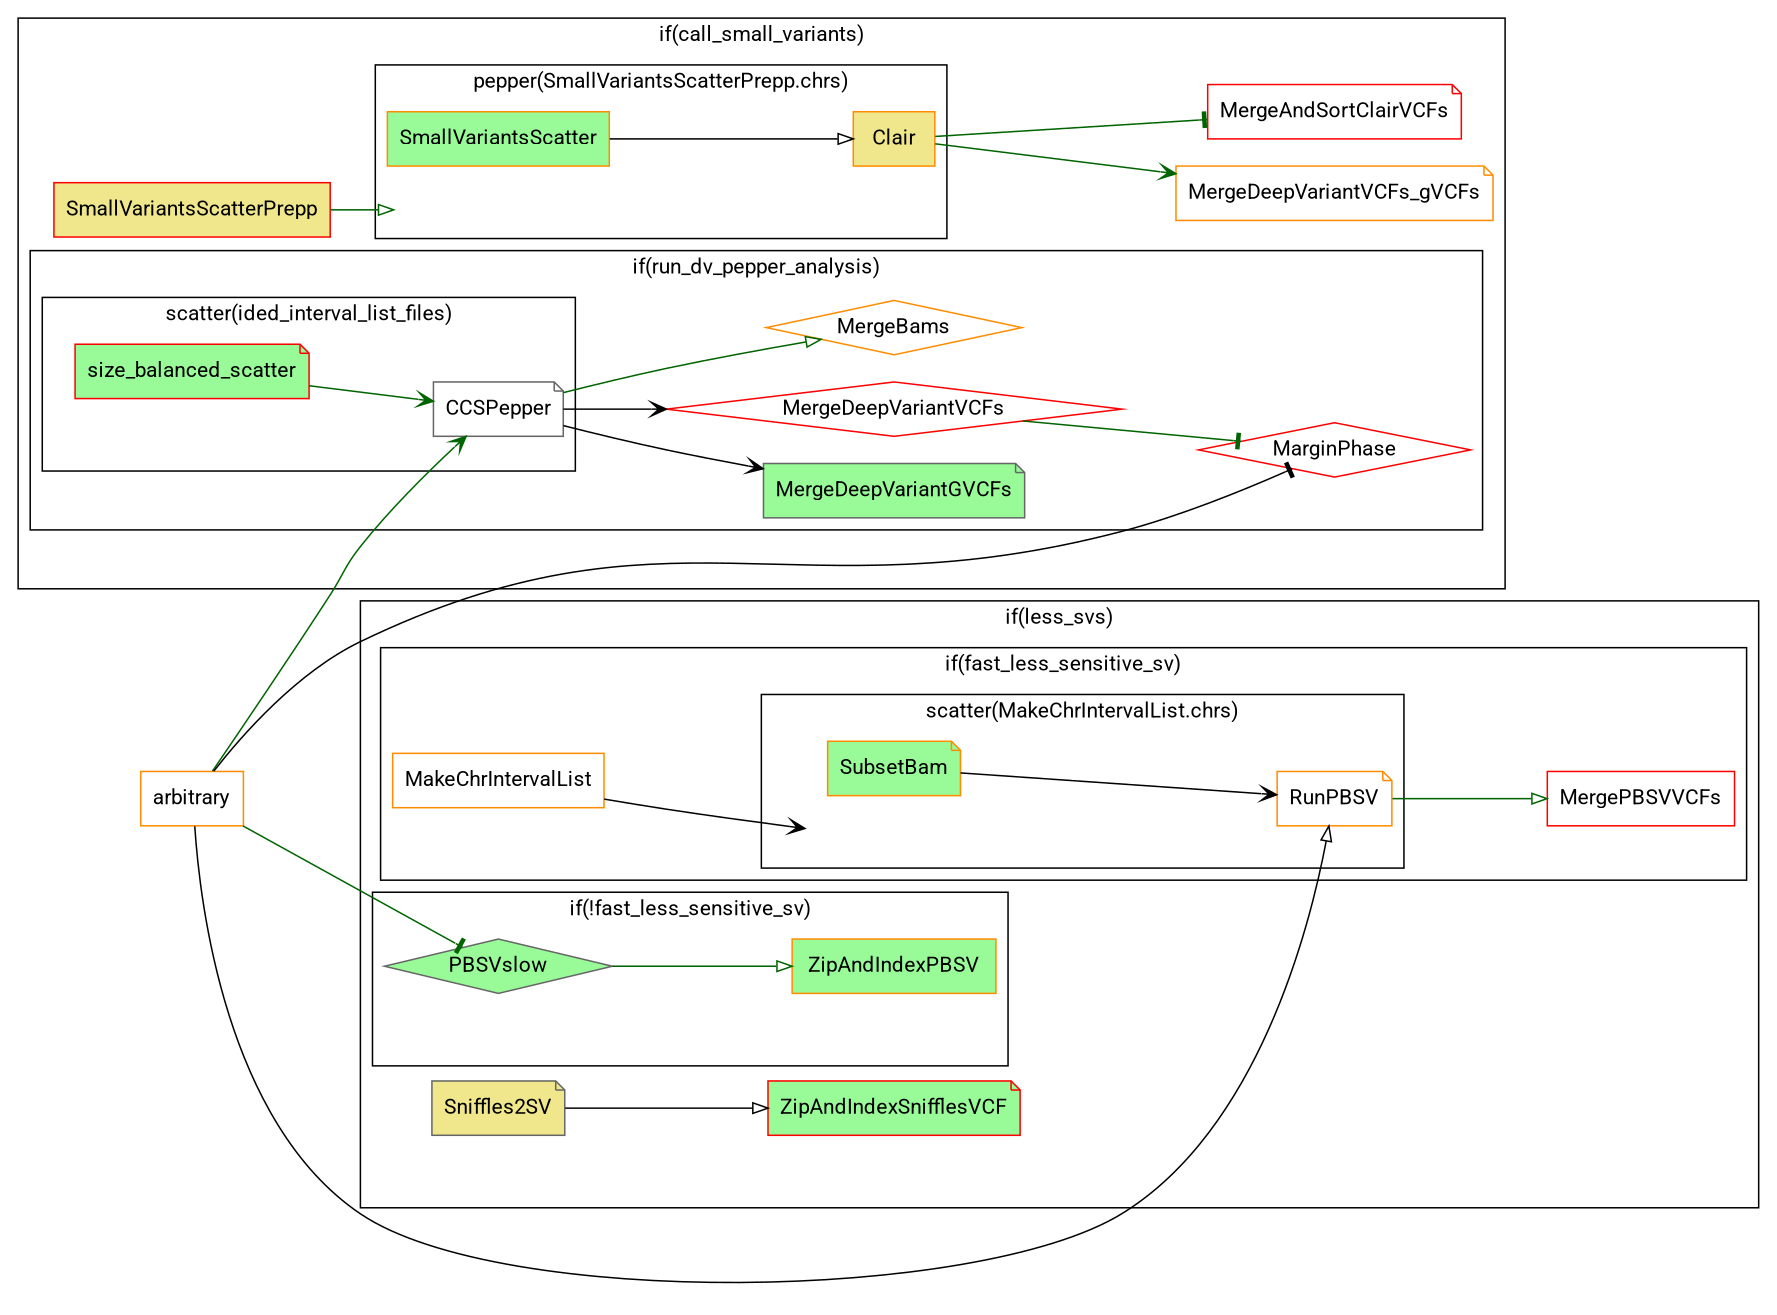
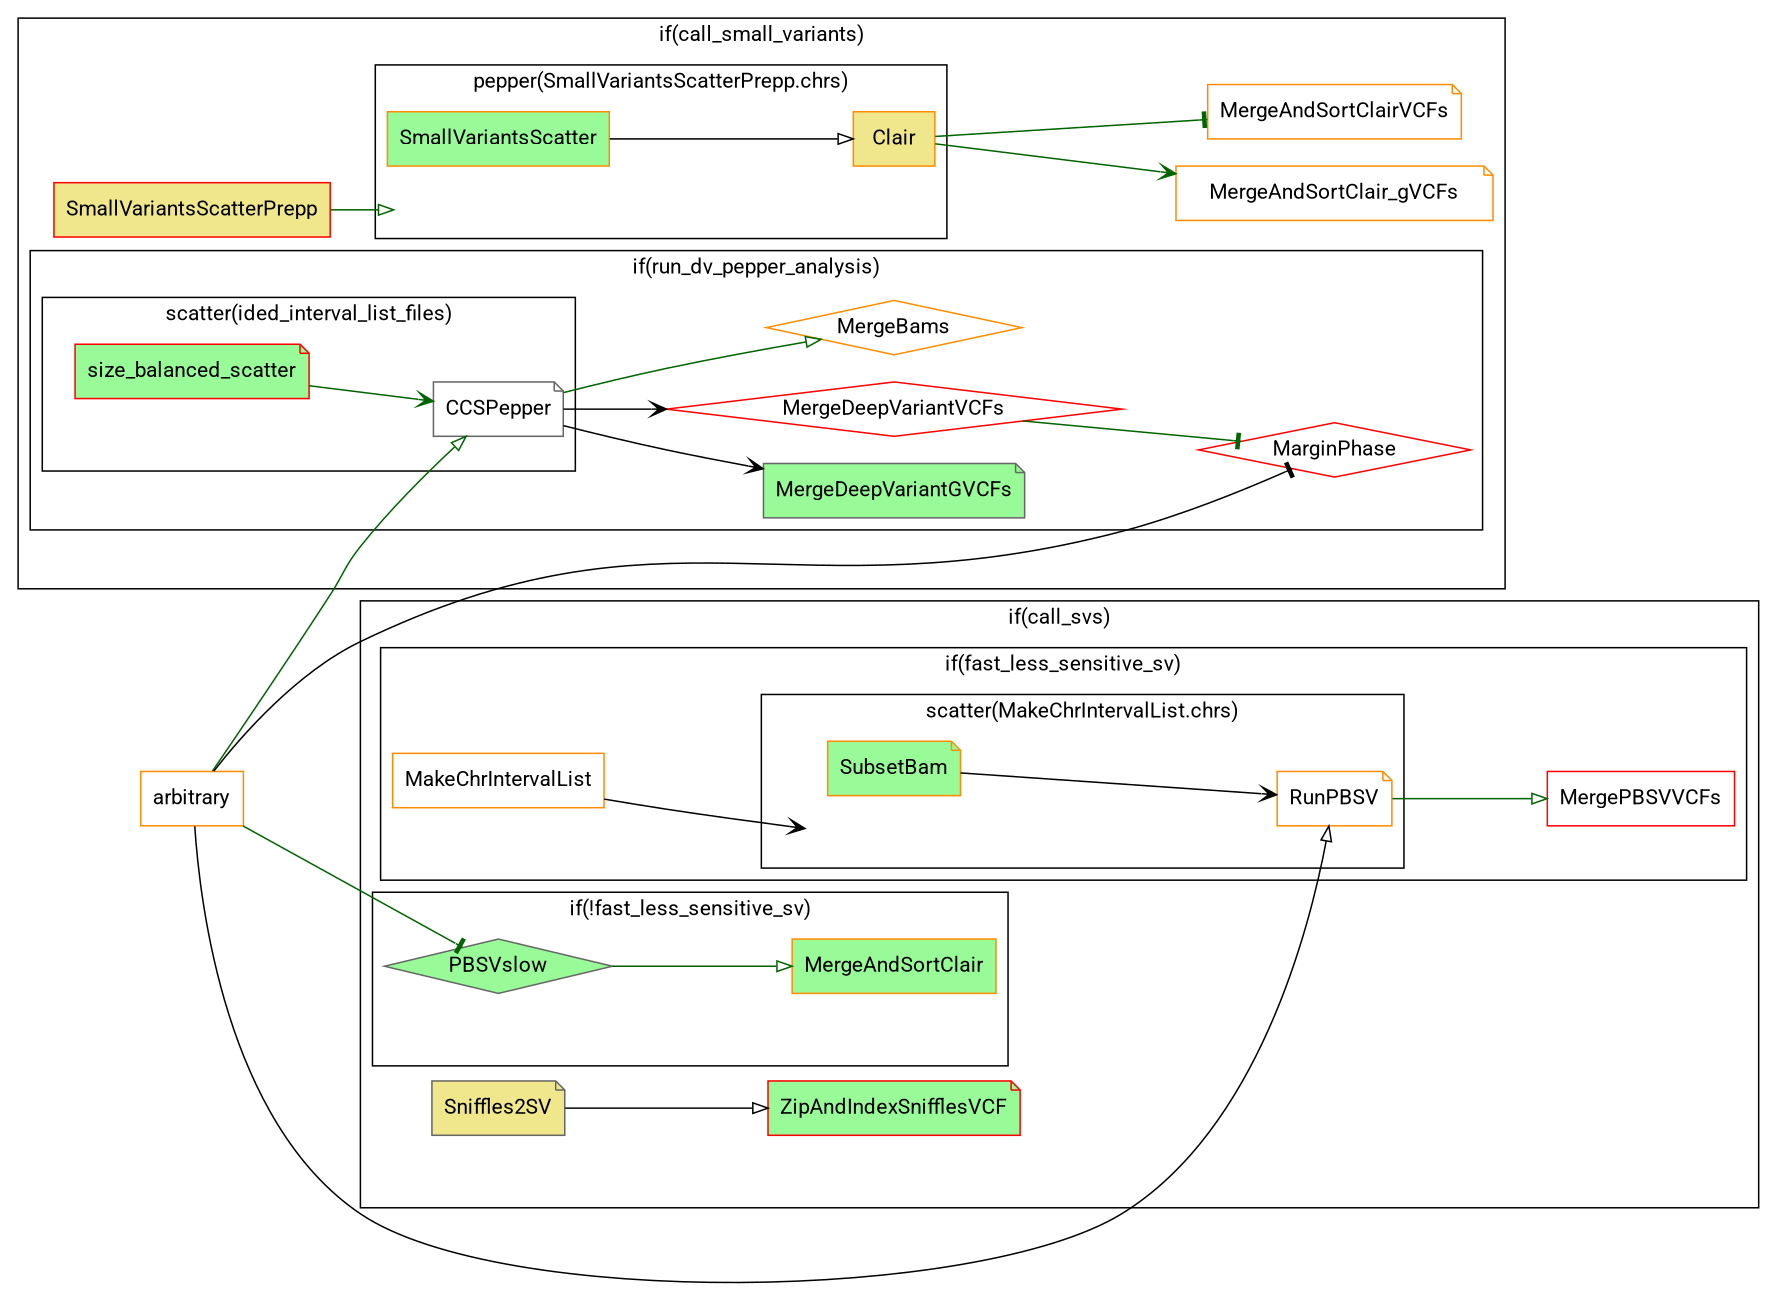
node "MergeAndSortClairVCFs": color red -> darkorange
node "MergeDeepVariantVCFs_gVCFs": label "MergeDeepVariantVCFs_gVCFs" -> "MergeAndSortClair_gVCFs"
edge "arbitrary" -> "CCSPepper": arrowhead vee -> onormal
cluster "if(less_svs)": label "if(less_svs)" -> "if(call_svs)"
node "ZipAndIndexPBSV": label "ZipAndIndexPBSV" -> "MergeAndSortClair"
